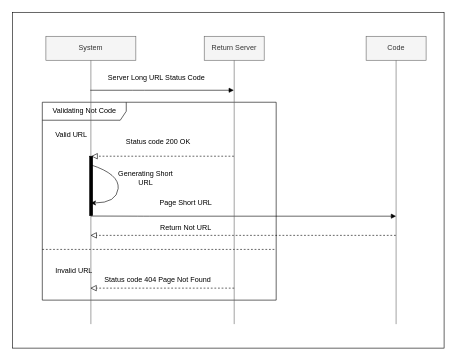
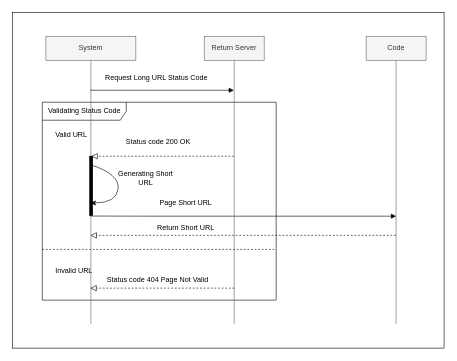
node "Server Long URL Status Code": label "Server Long URL Status Code" -> "Request Long URL Status Code"
node "Validating Not Code": label "Validating Not Code" -> "Validating Status Code"
node "Return Not URL": label "Return Not URL" -> "Return Short URL"
node "Status code 404 Page Not Found": label "Status code 404 Page Not Found" -> "Status code 404 Page Not Valid"
